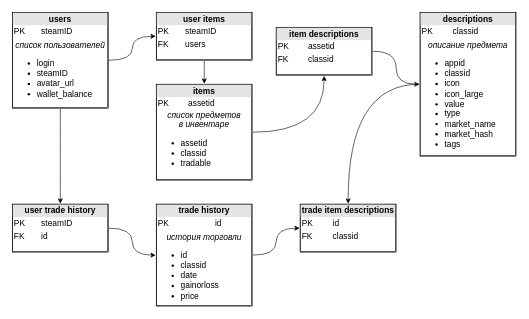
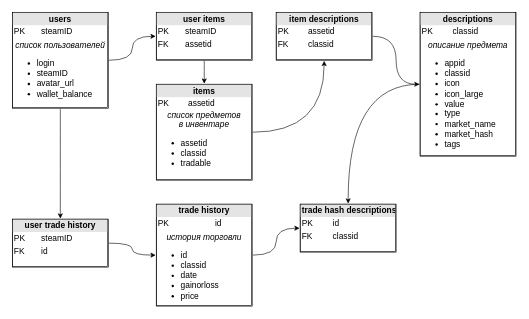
node "user items PK steamID FK users": label "user items PK steamID FK users" -> "user items PK steamID FK assetid"
node "item descriptions PK assetid FK classid": moved (324, 51) -> (324, 36)
node "trade item descriptions PK id FK classid": label "trade item descriptions PK id FK classid" -> "trade hash descriptions PK id FK classid"
node "user trade history PK steamID FK id": moved (60, 228) -> (60, 243)
